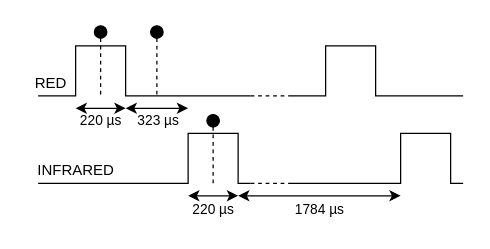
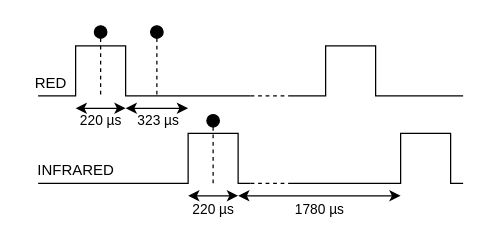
node "1784 µs": label "1784 µs" -> "1780 µs"
